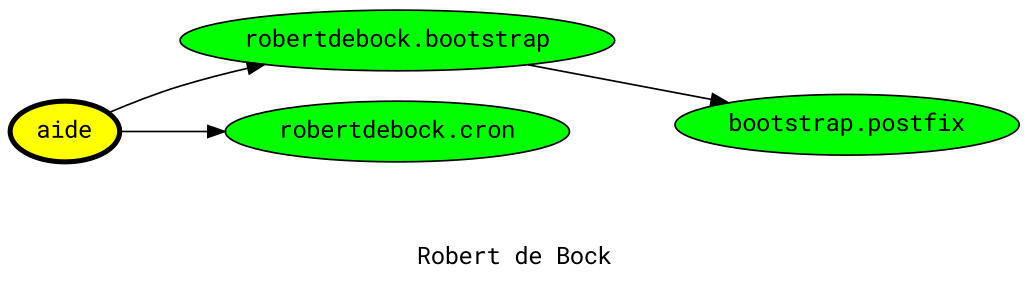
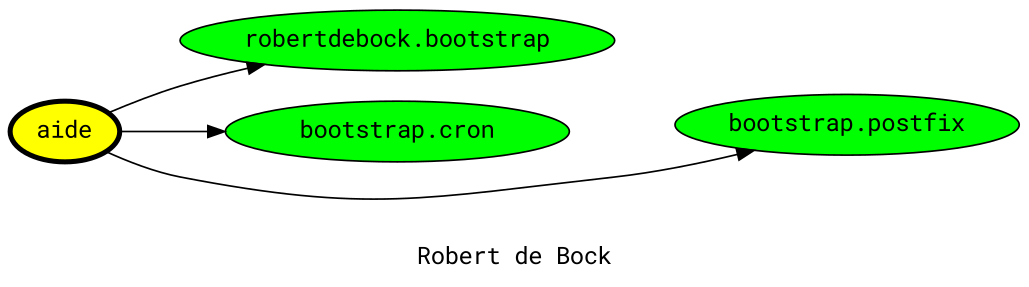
edge "robertdebock.bootstrap" -> "bootstrap.postfix": now "aide" -> "bootstrap.postfix"
node "robertdebock.cron": label "robertdebock.cron" -> "bootstrap.cron"
